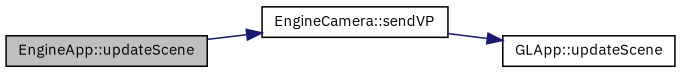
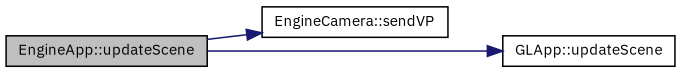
edge "EngineCamera::sendVP" -> "GLApp::updateScene": now "EngineApp::updateScene" -> "GLApp::updateScene"
